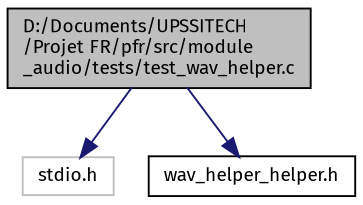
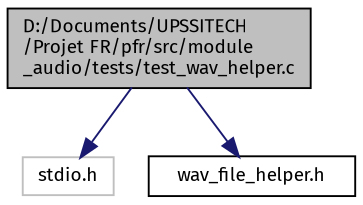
node "wav_helper_helper.h": label "wav_helper_helper.h" -> "wav_file_helper.h"
